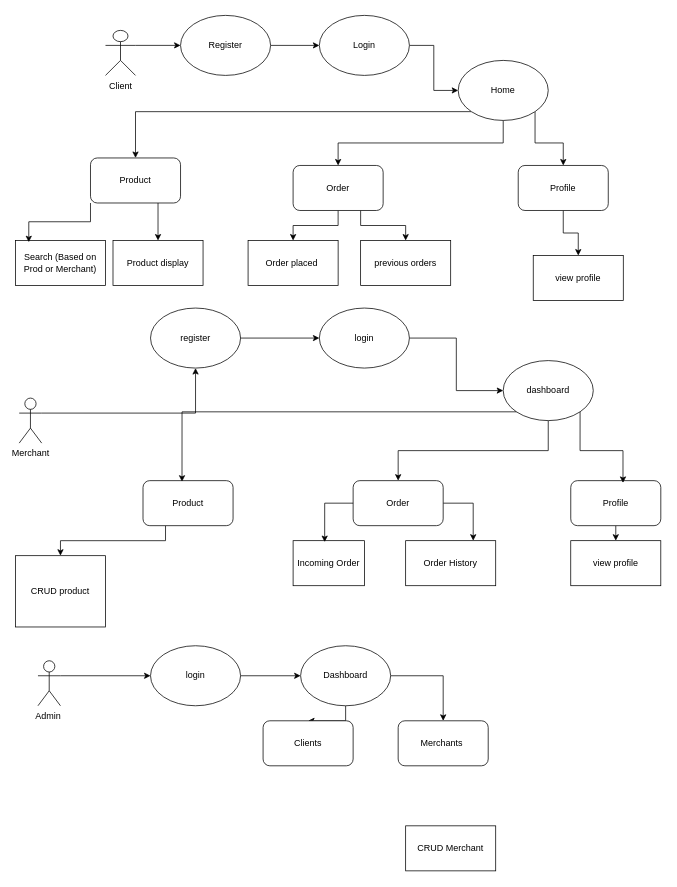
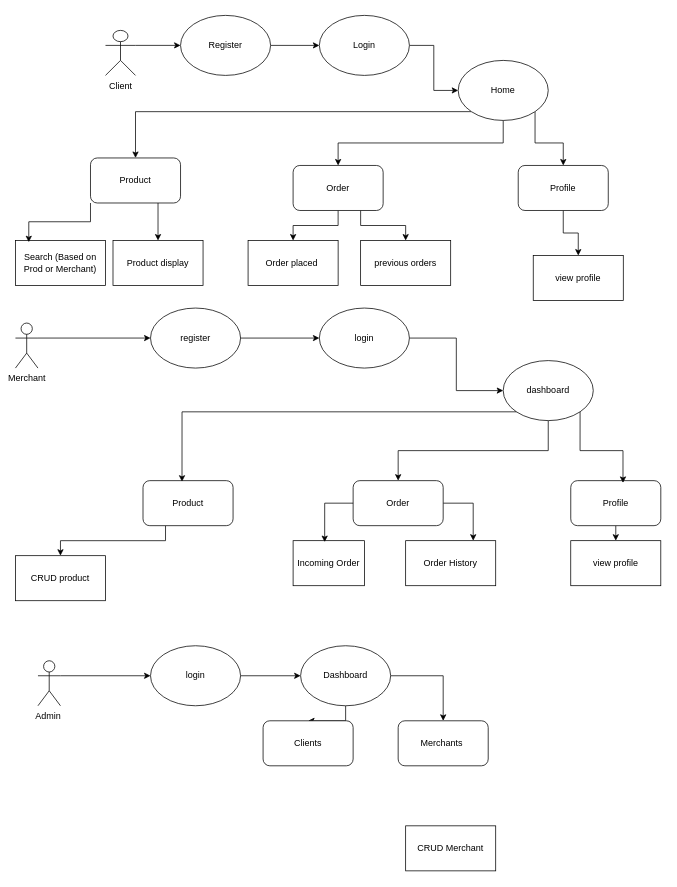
node "Merchant": moved (30, 420) -> (27, 345)
node "CRUD product": size 90x71 -> 90x45
